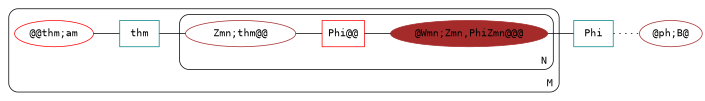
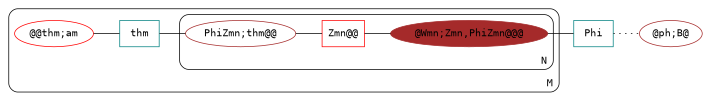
node "Zmn;thm@@": label "Zmn;thm@@" -> "PhiZmn;thm@@"
node "Phi@@": label "Phi@@" -> "Zmn@@"
